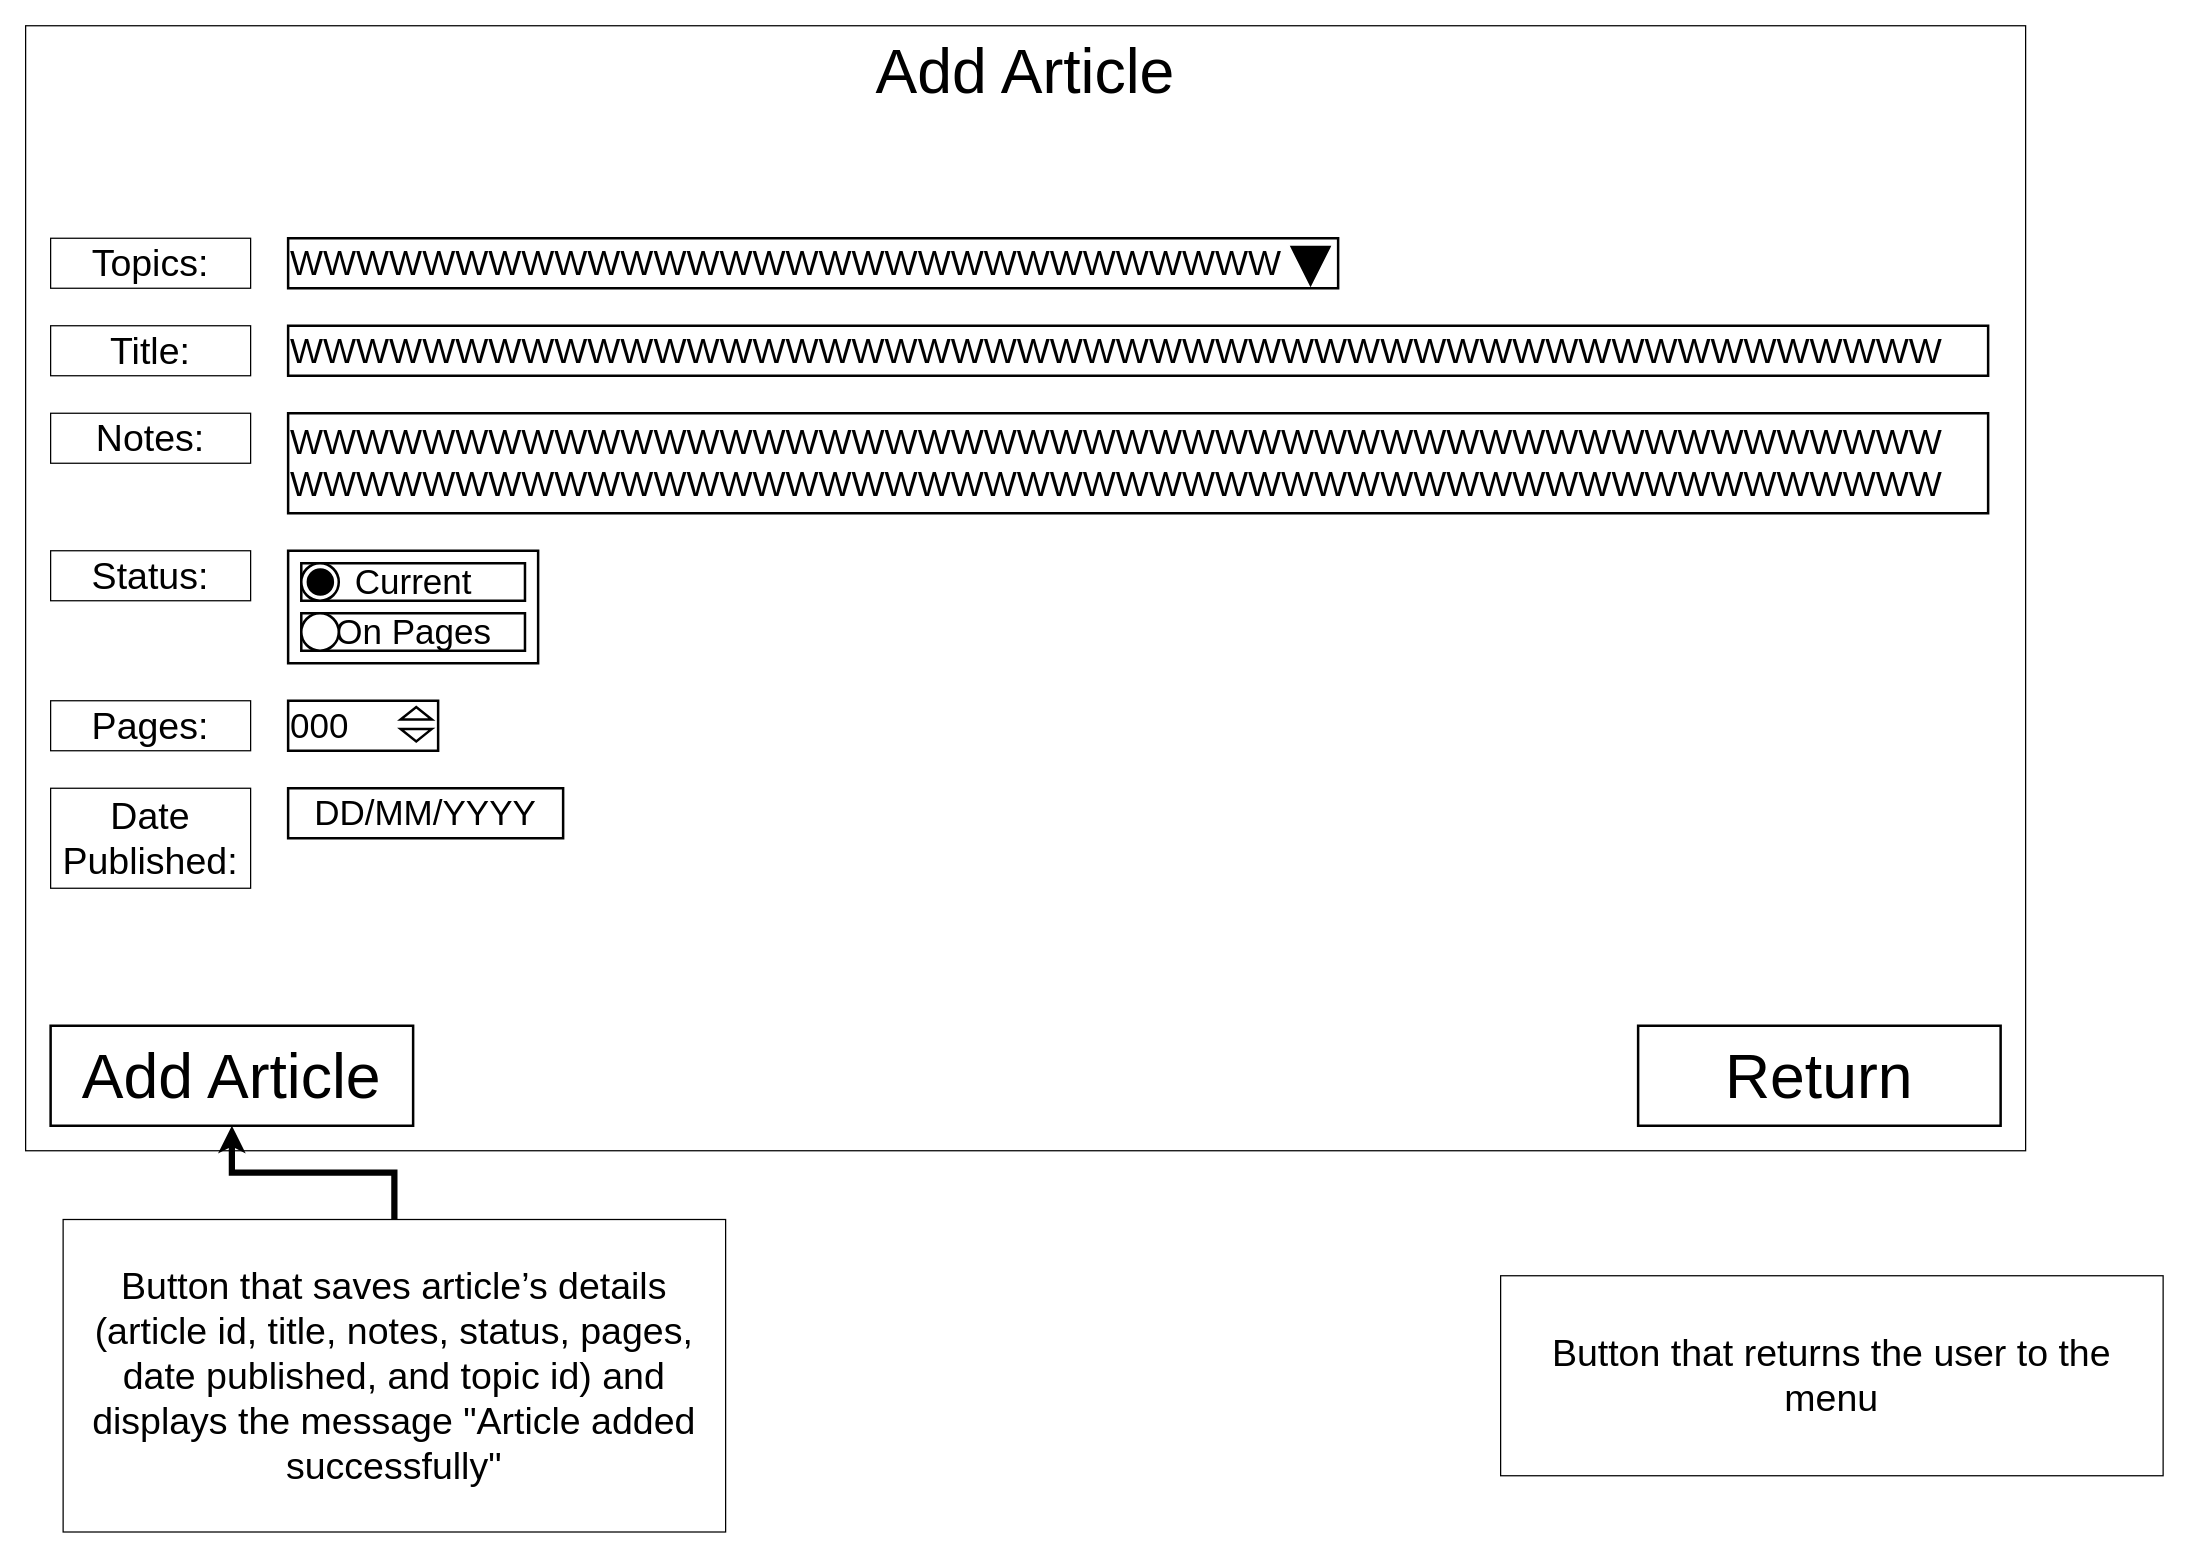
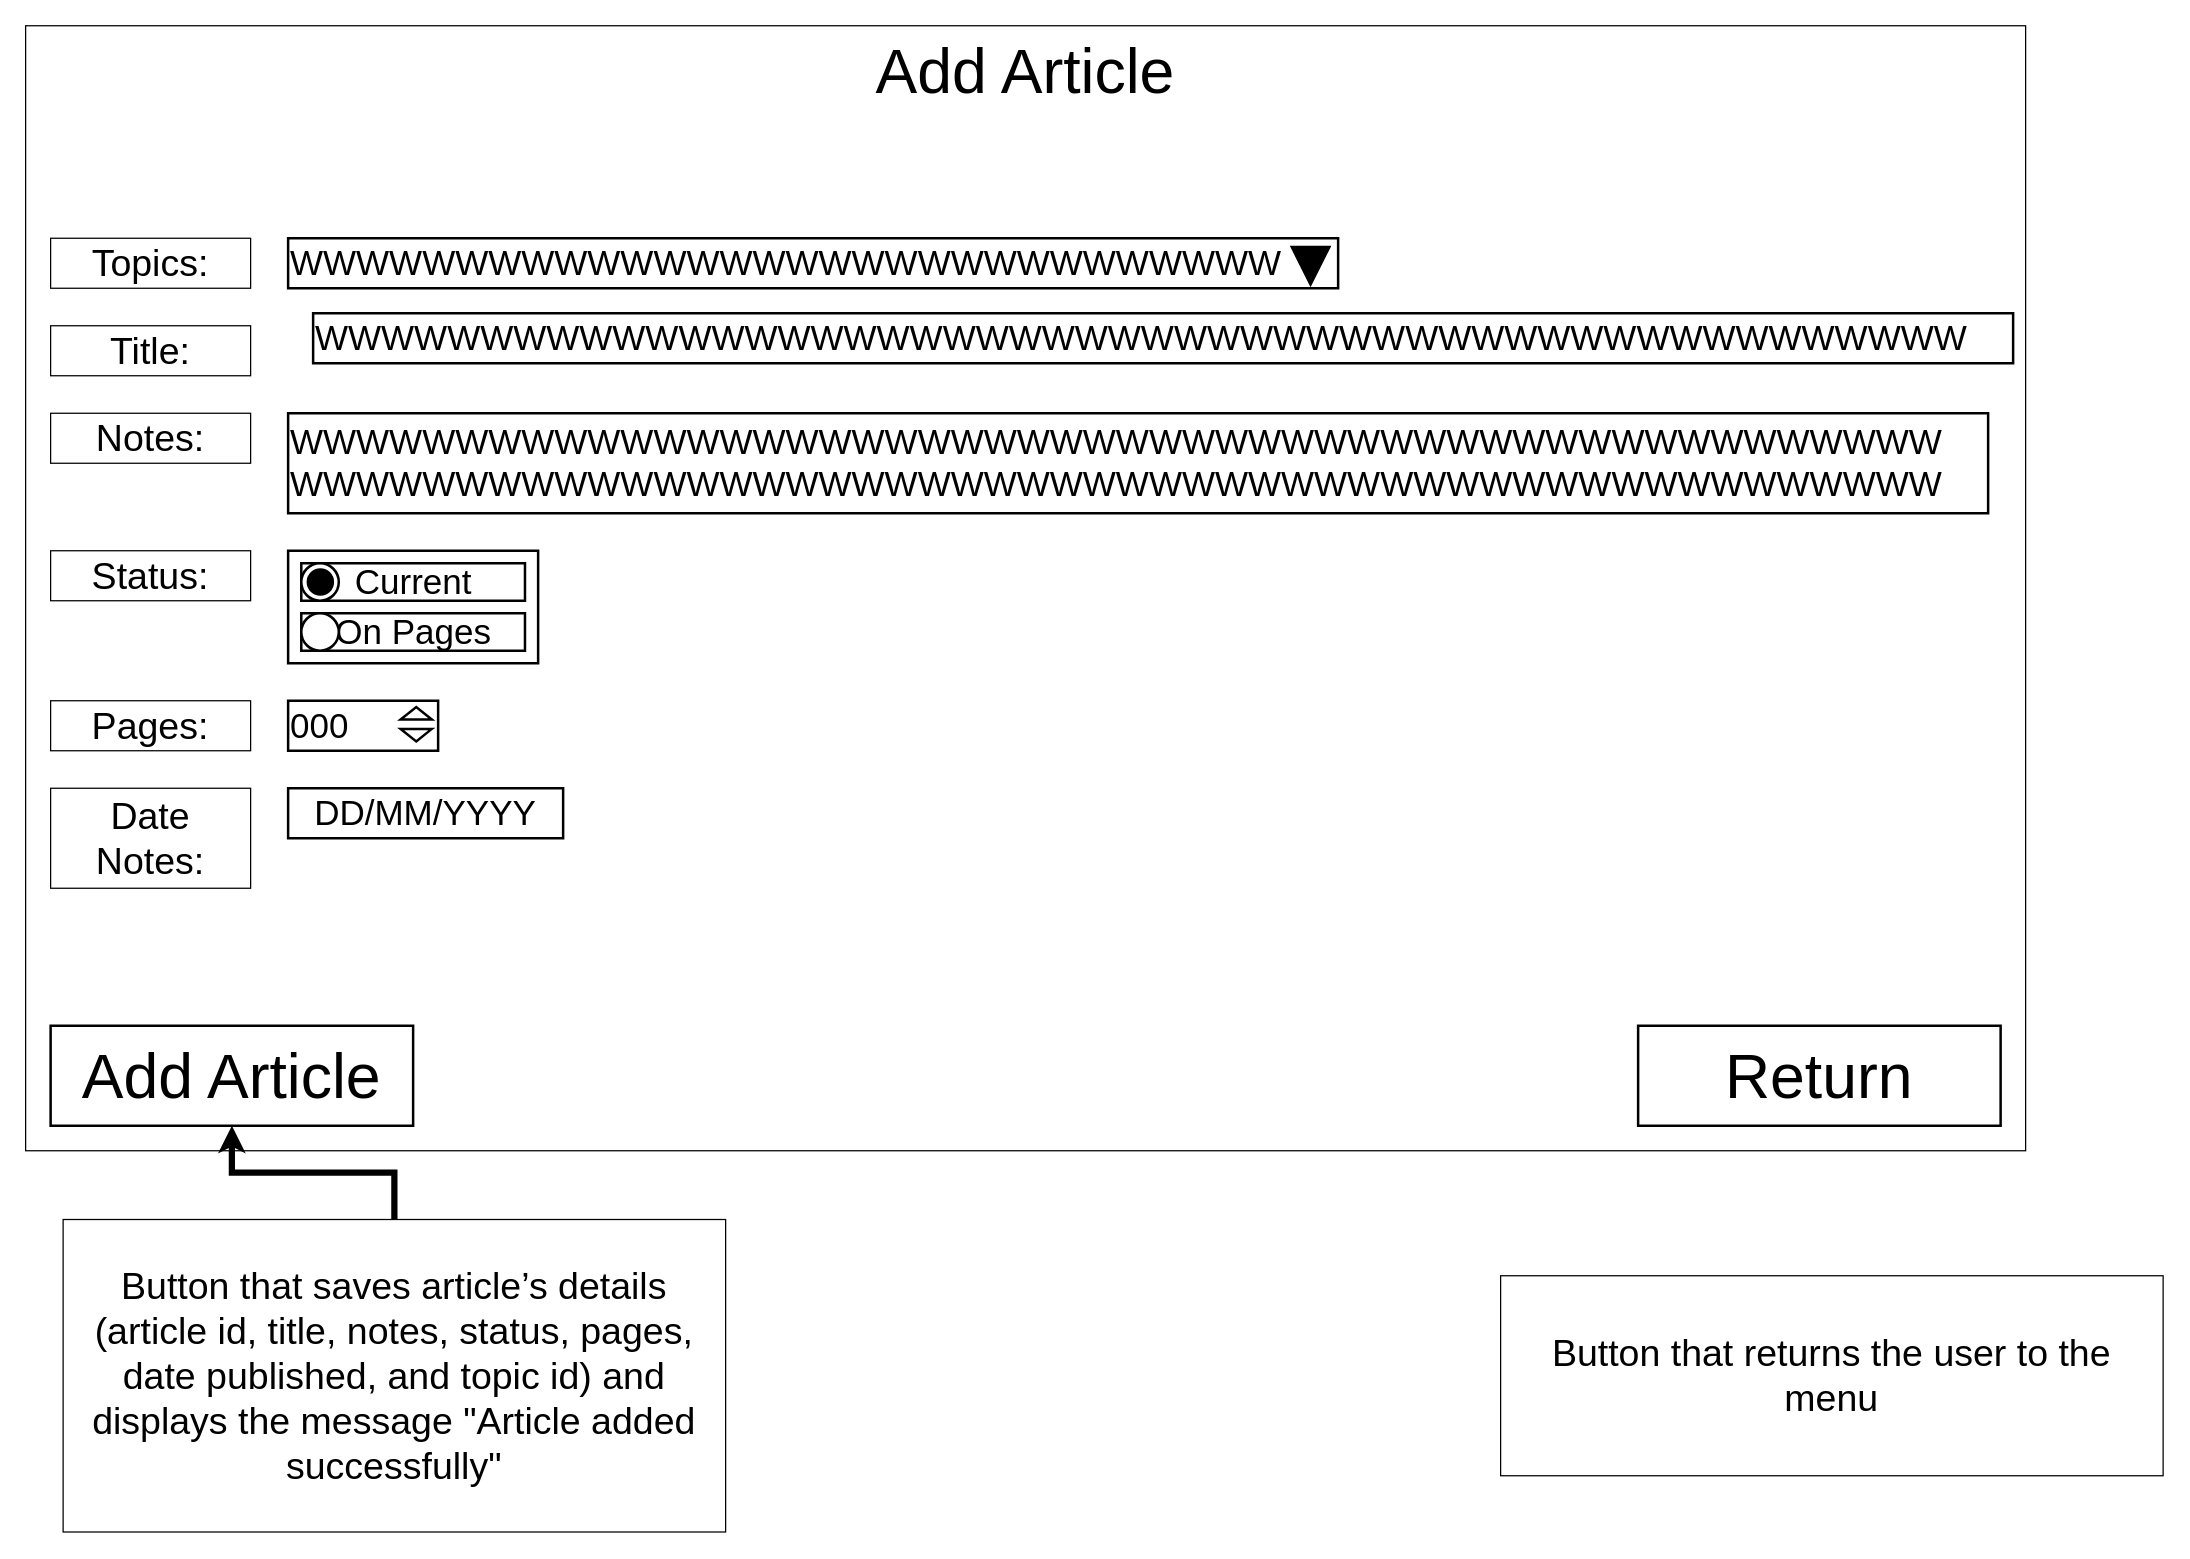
node "WWWWWWWWWWWWWWWWWWWWWWWWWWWWWWWWWWWWWWWWWWWWWWWWWW": moved (1138, 351) -> (1163, 338)
node "Date Published:": label "Date Published:" -> "Date Notes:"
